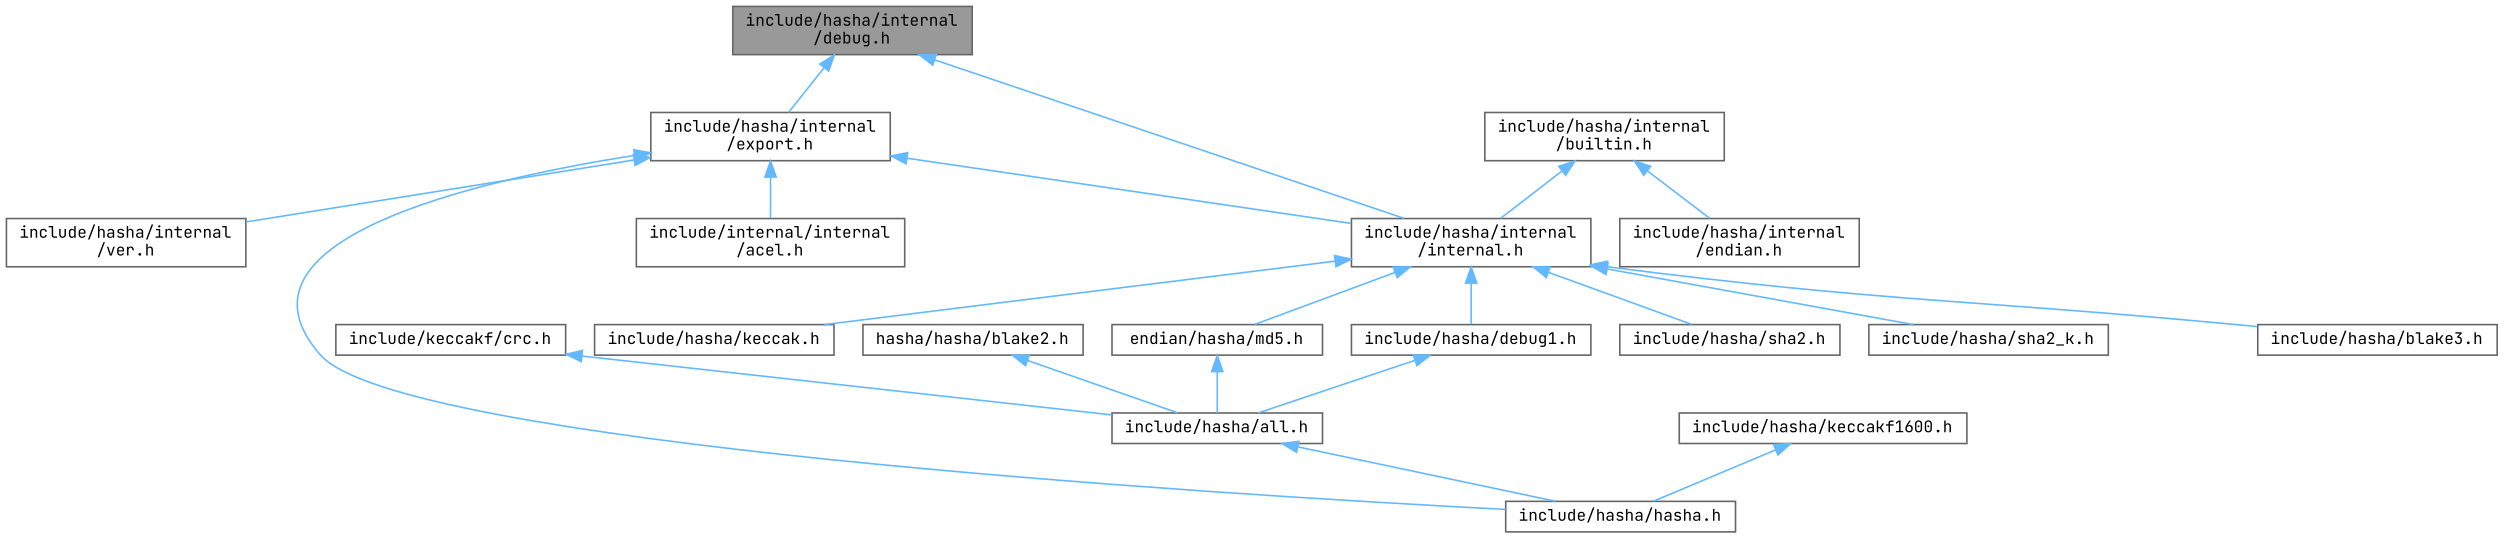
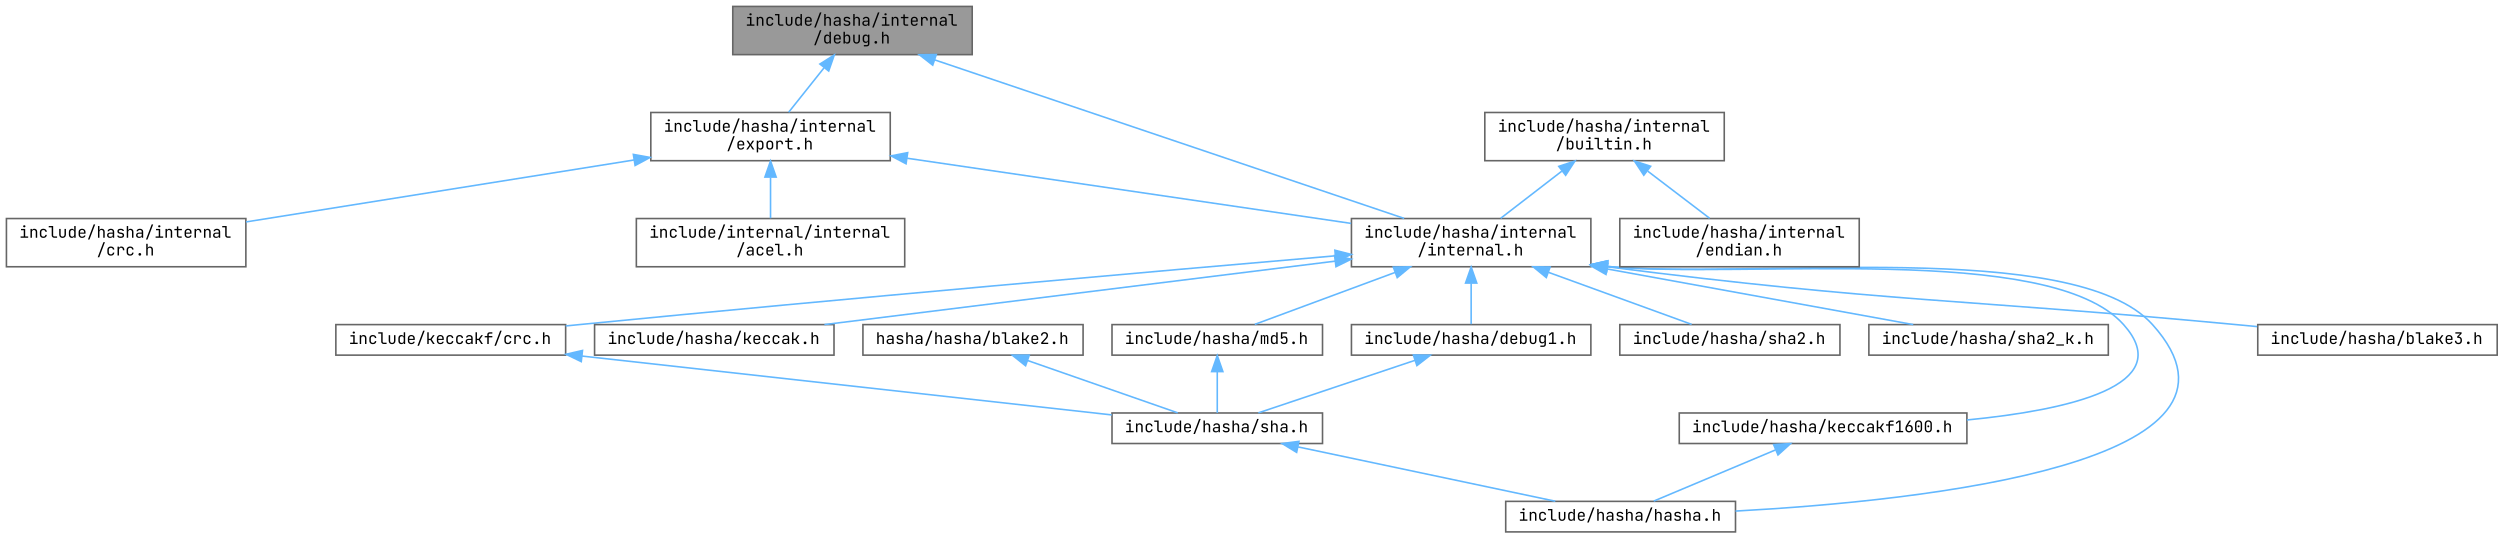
node "include/hasha/internal /ver.h": label "include/hasha/internal /ver.h" -> "include/hasha/internal /crc.h"
edge "include/keccakf/crc.h" -> "include/hasha/internal /internal.h": added
edge "include/hasha/keccakf1600.h" -> "include/hasha/internal /internal.h": added
node "endian/hasha/md5.h": label "endian/hasha/md5.h" -> "include/hasha/md5.h"
node "include/hasha/all.h": label "include/hasha/all.h" -> "include/hasha/sha.h"
edge "include/hasha/hasha.h" -> "include/hasha/internal /export.h": now "include/hasha/hasha.h" -> "include/hasha/internal /internal.h"
